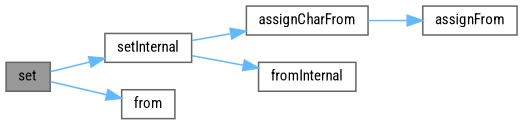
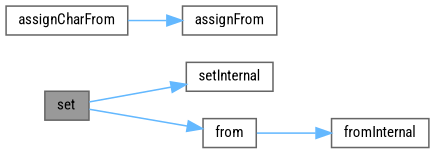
edge "setInternal" -> "assignCharFrom": removed
edge "setInternal" -> "fromInternal": now "from" -> "fromInternal"
